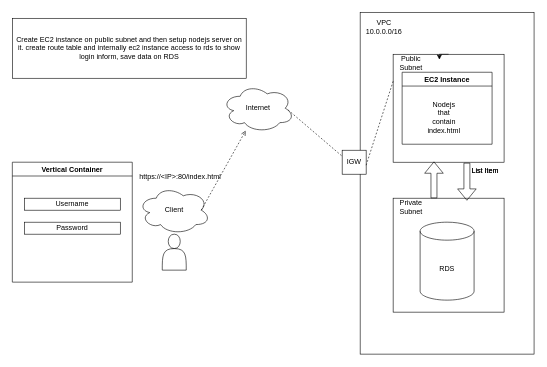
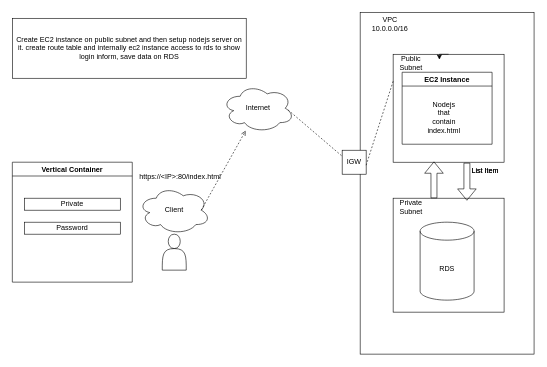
node "VPC 10.0.0.0/16": moved (384, 27) -> (390, 24)
node "Username": label "Username" -> "Private"
